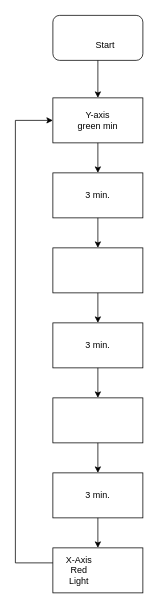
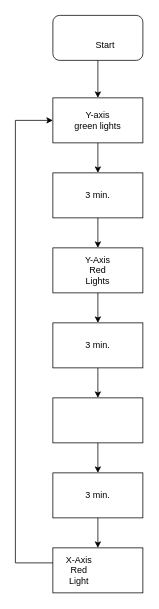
node "Y-axis green min": label "Y-axis green min" -> "Y-axis green lights"
node "Y-Axis Red Lights": added
